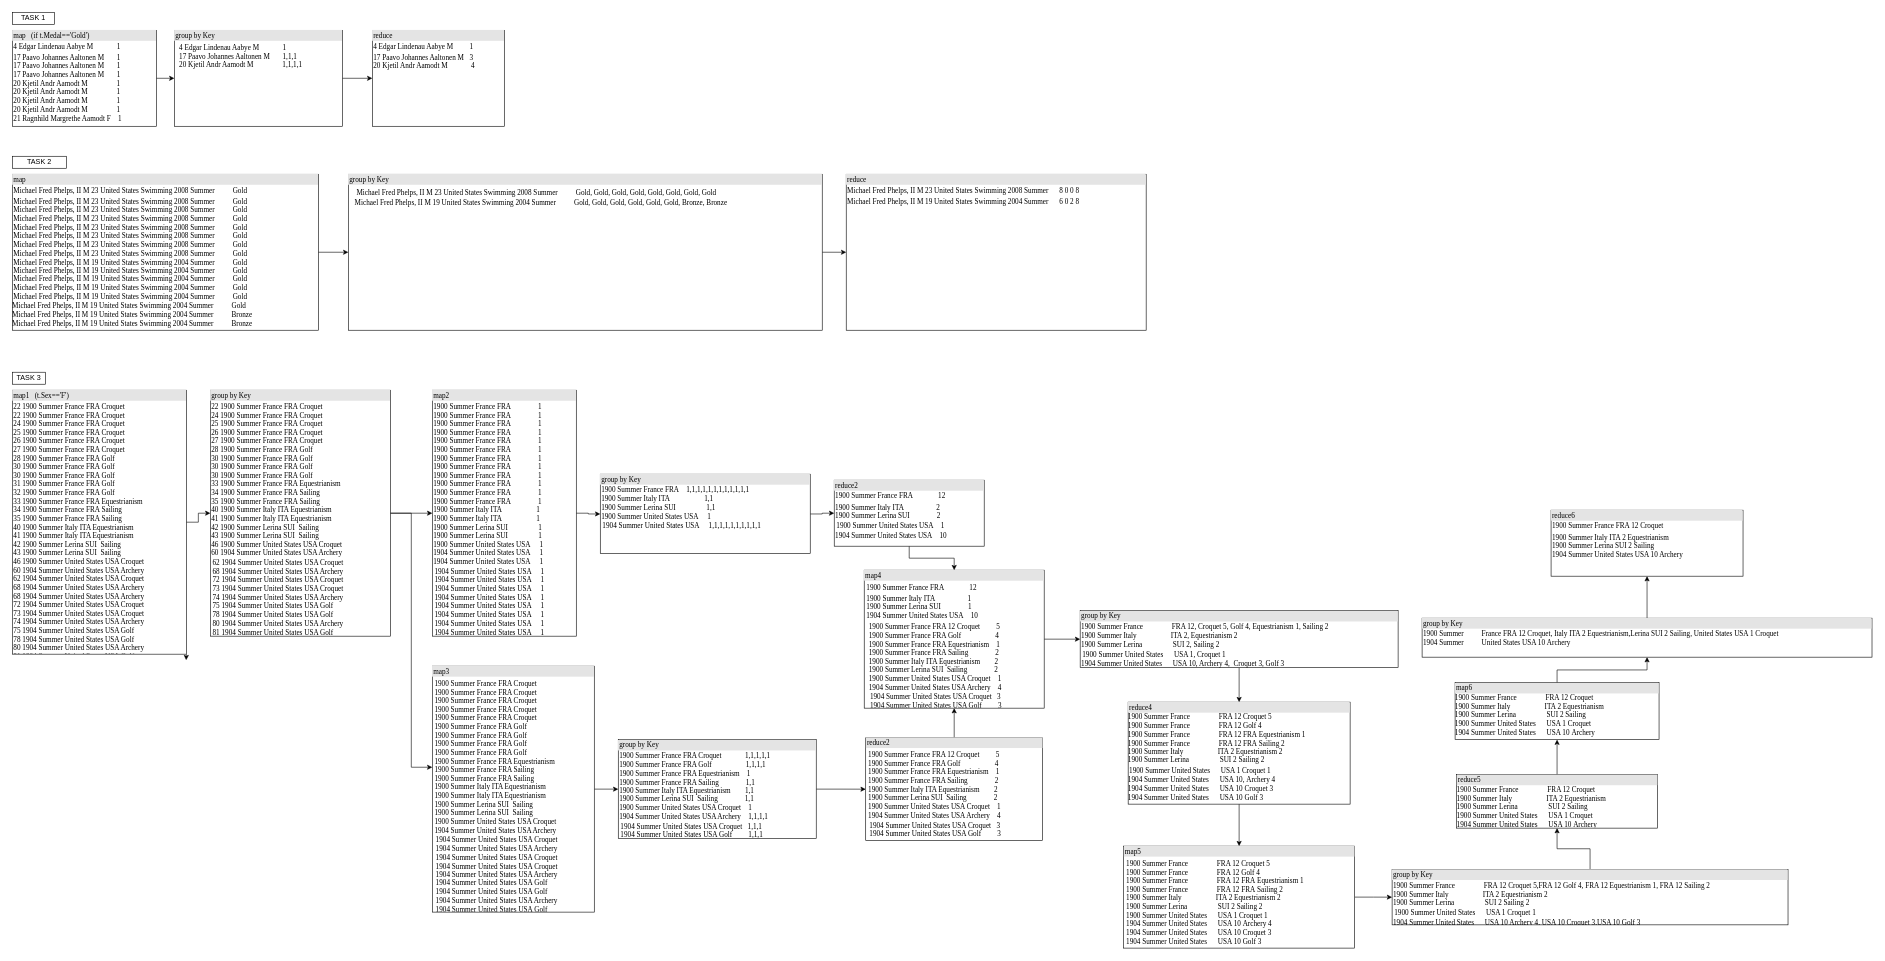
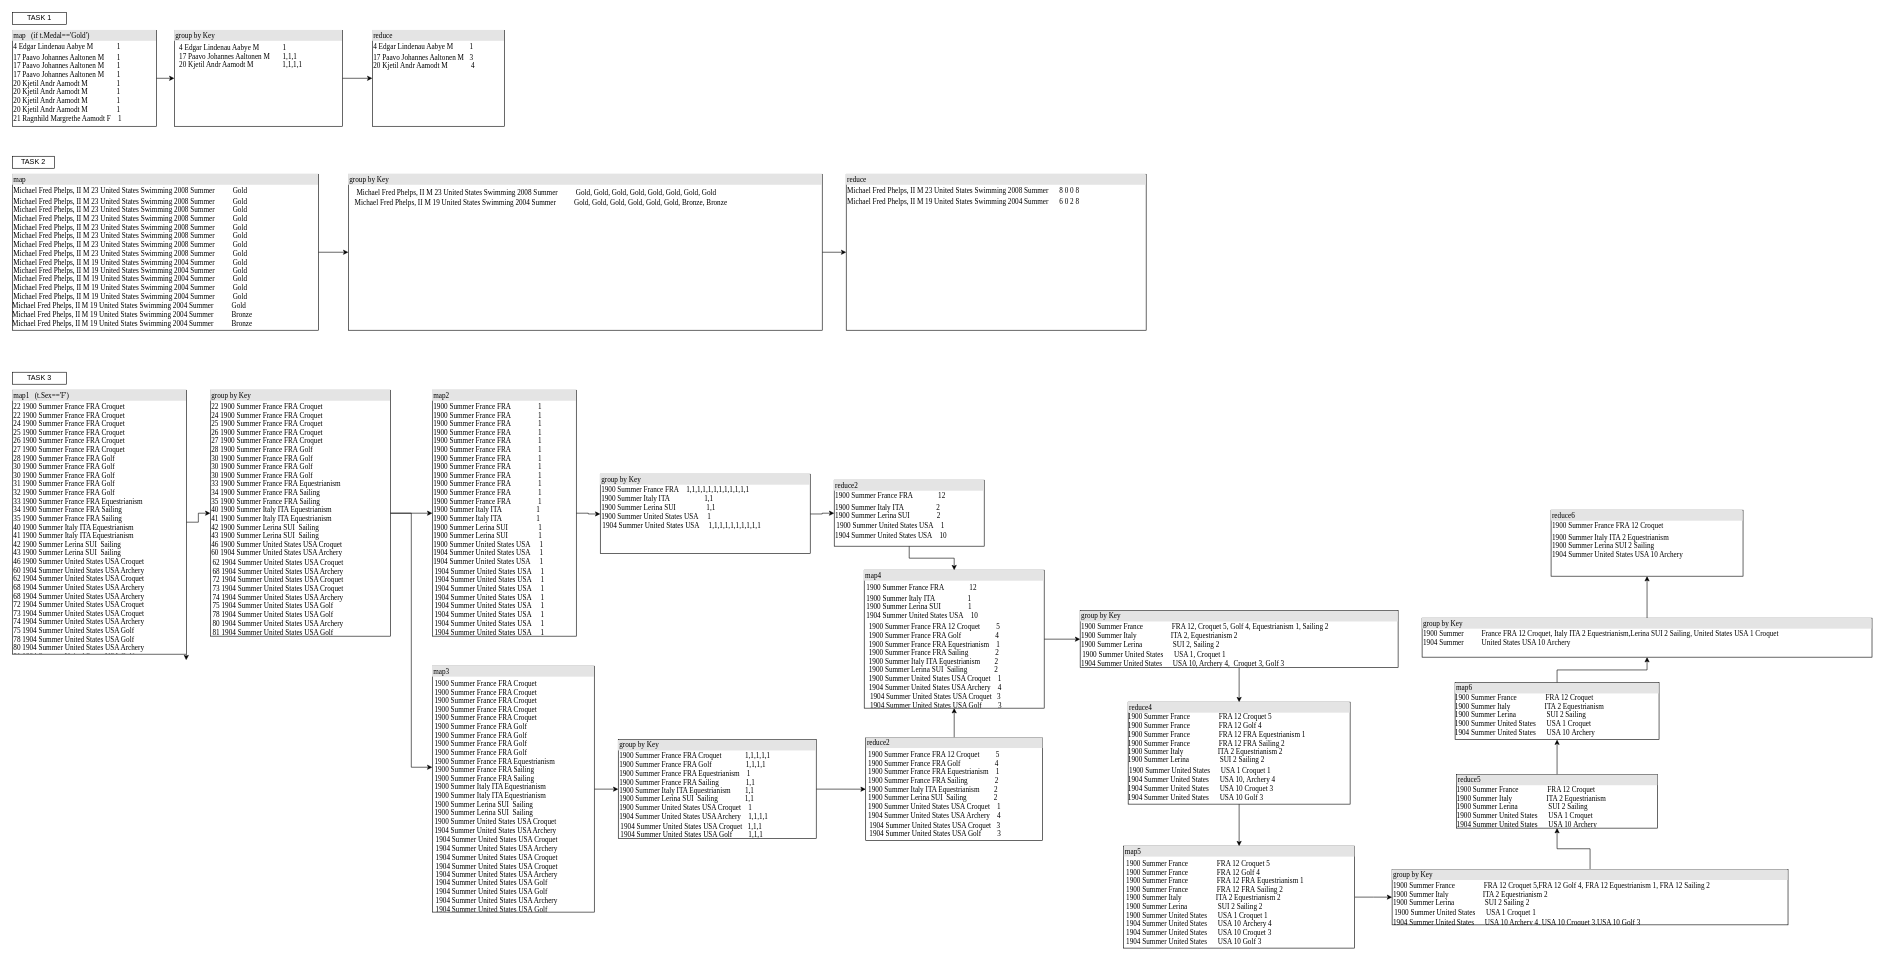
node "TASK 1": size 42x12 -> 54x12
node "TASK 2": size 54x12 -> 42x12
node "TASK 3": size 33x12 -> 54x12
